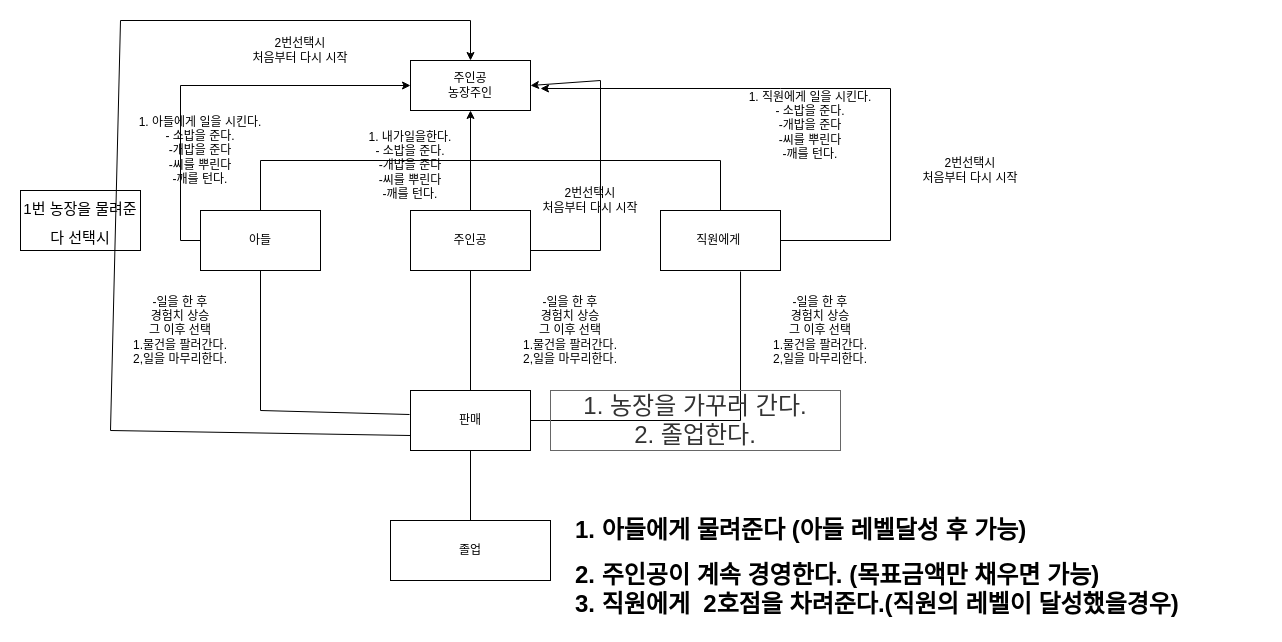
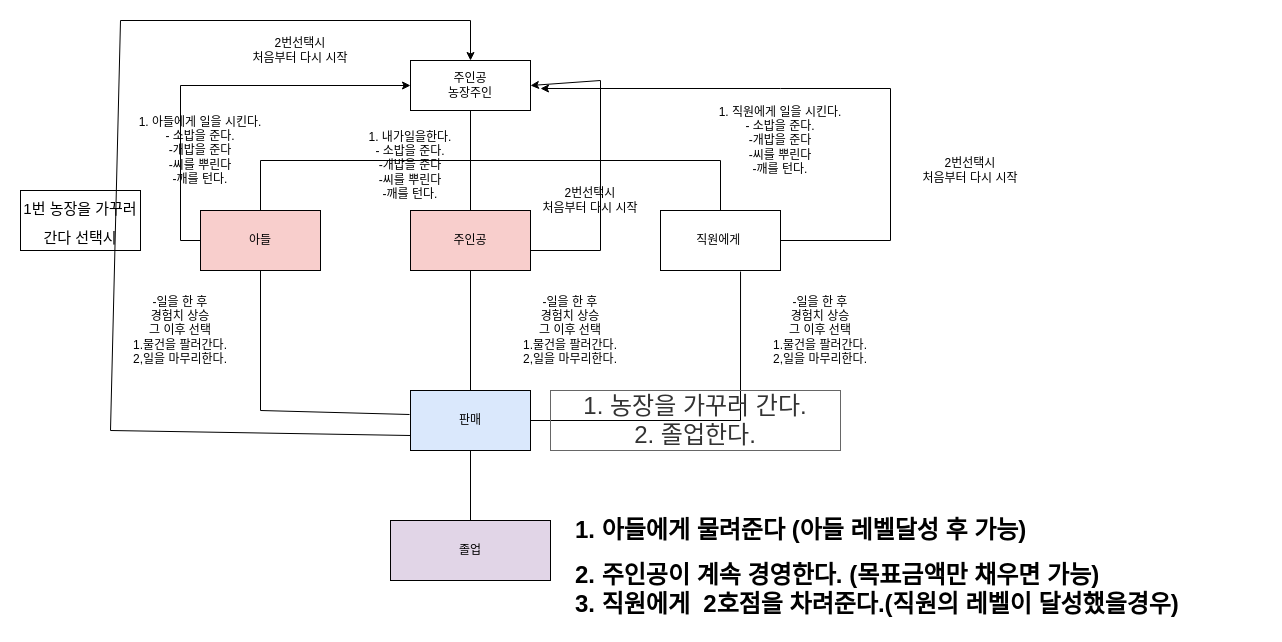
edge "주인공" -> "주인공 농장주인": arrowhead classic -> none
node "1. 직원에게 일을 시킨다. - 소밥을 준다. -개밥을 준다 -씨를 뿌린다 -깨를 턴다.": moved (811, 126) -> (781, 141)
node "1번 농장을 물려준다 선택시": label "1번 농장을 물려준다 선택시" -> "1번 농장을 가꾸러간다 선택시"
node "아들": fillcolor #ffffff -> #f8cecc
node "주인공": fillcolor #ffffff -> #f8cecc
node "판매": fillcolor #ffffff -> #dae8fc
node "졸업": fillcolor #ffffff -> #e1d5e7
